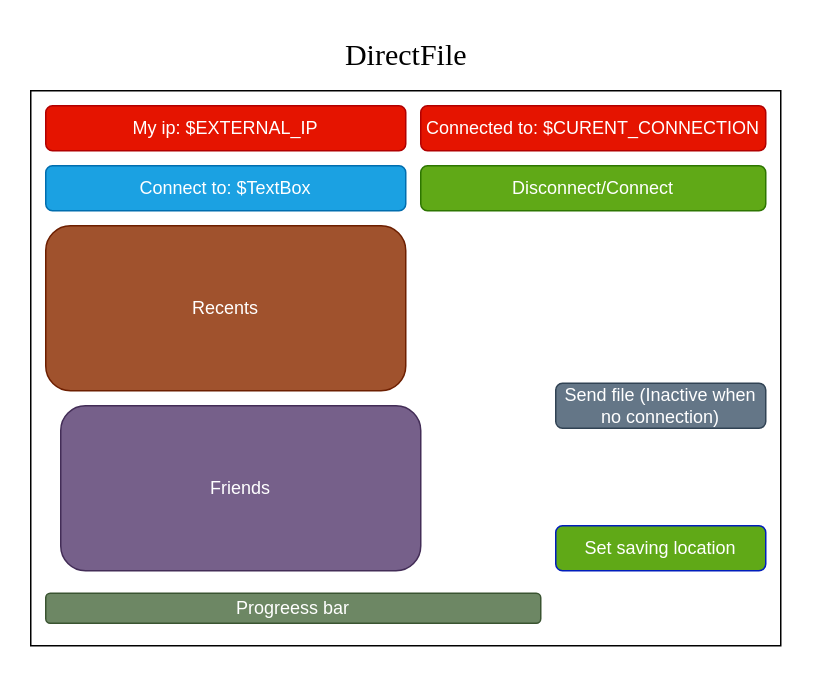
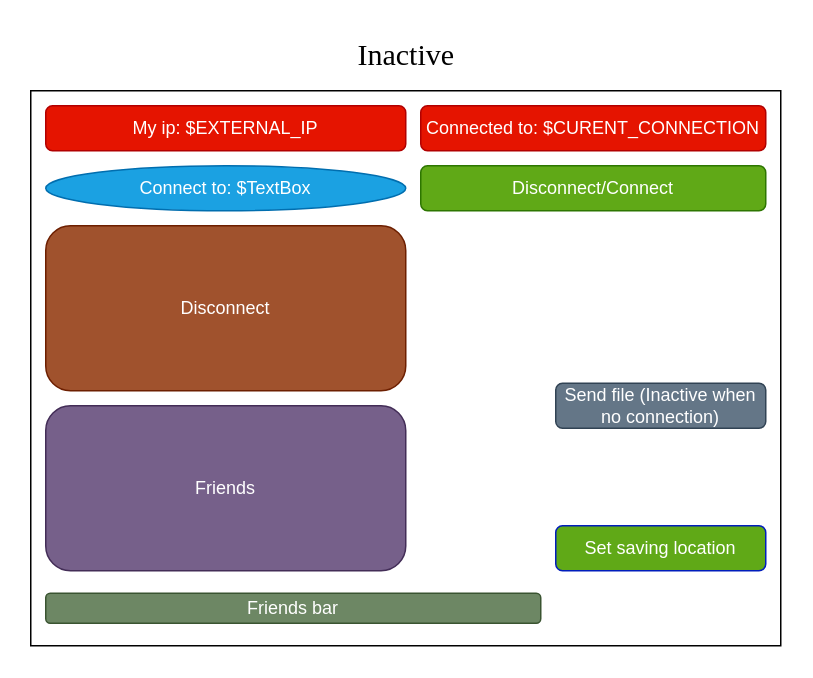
node "DirectFile": label "DirectFile" -> "Inactive"
node "Connect to: $TextBox": shape rounded rectangle -> ellipse
node "Recents": label "Recents" -> "Disconnect"
node "Friends": moved (241, 488) -> (226, 488)
node "Progreess bar": label "Progreess bar" -> "Friends bar"
